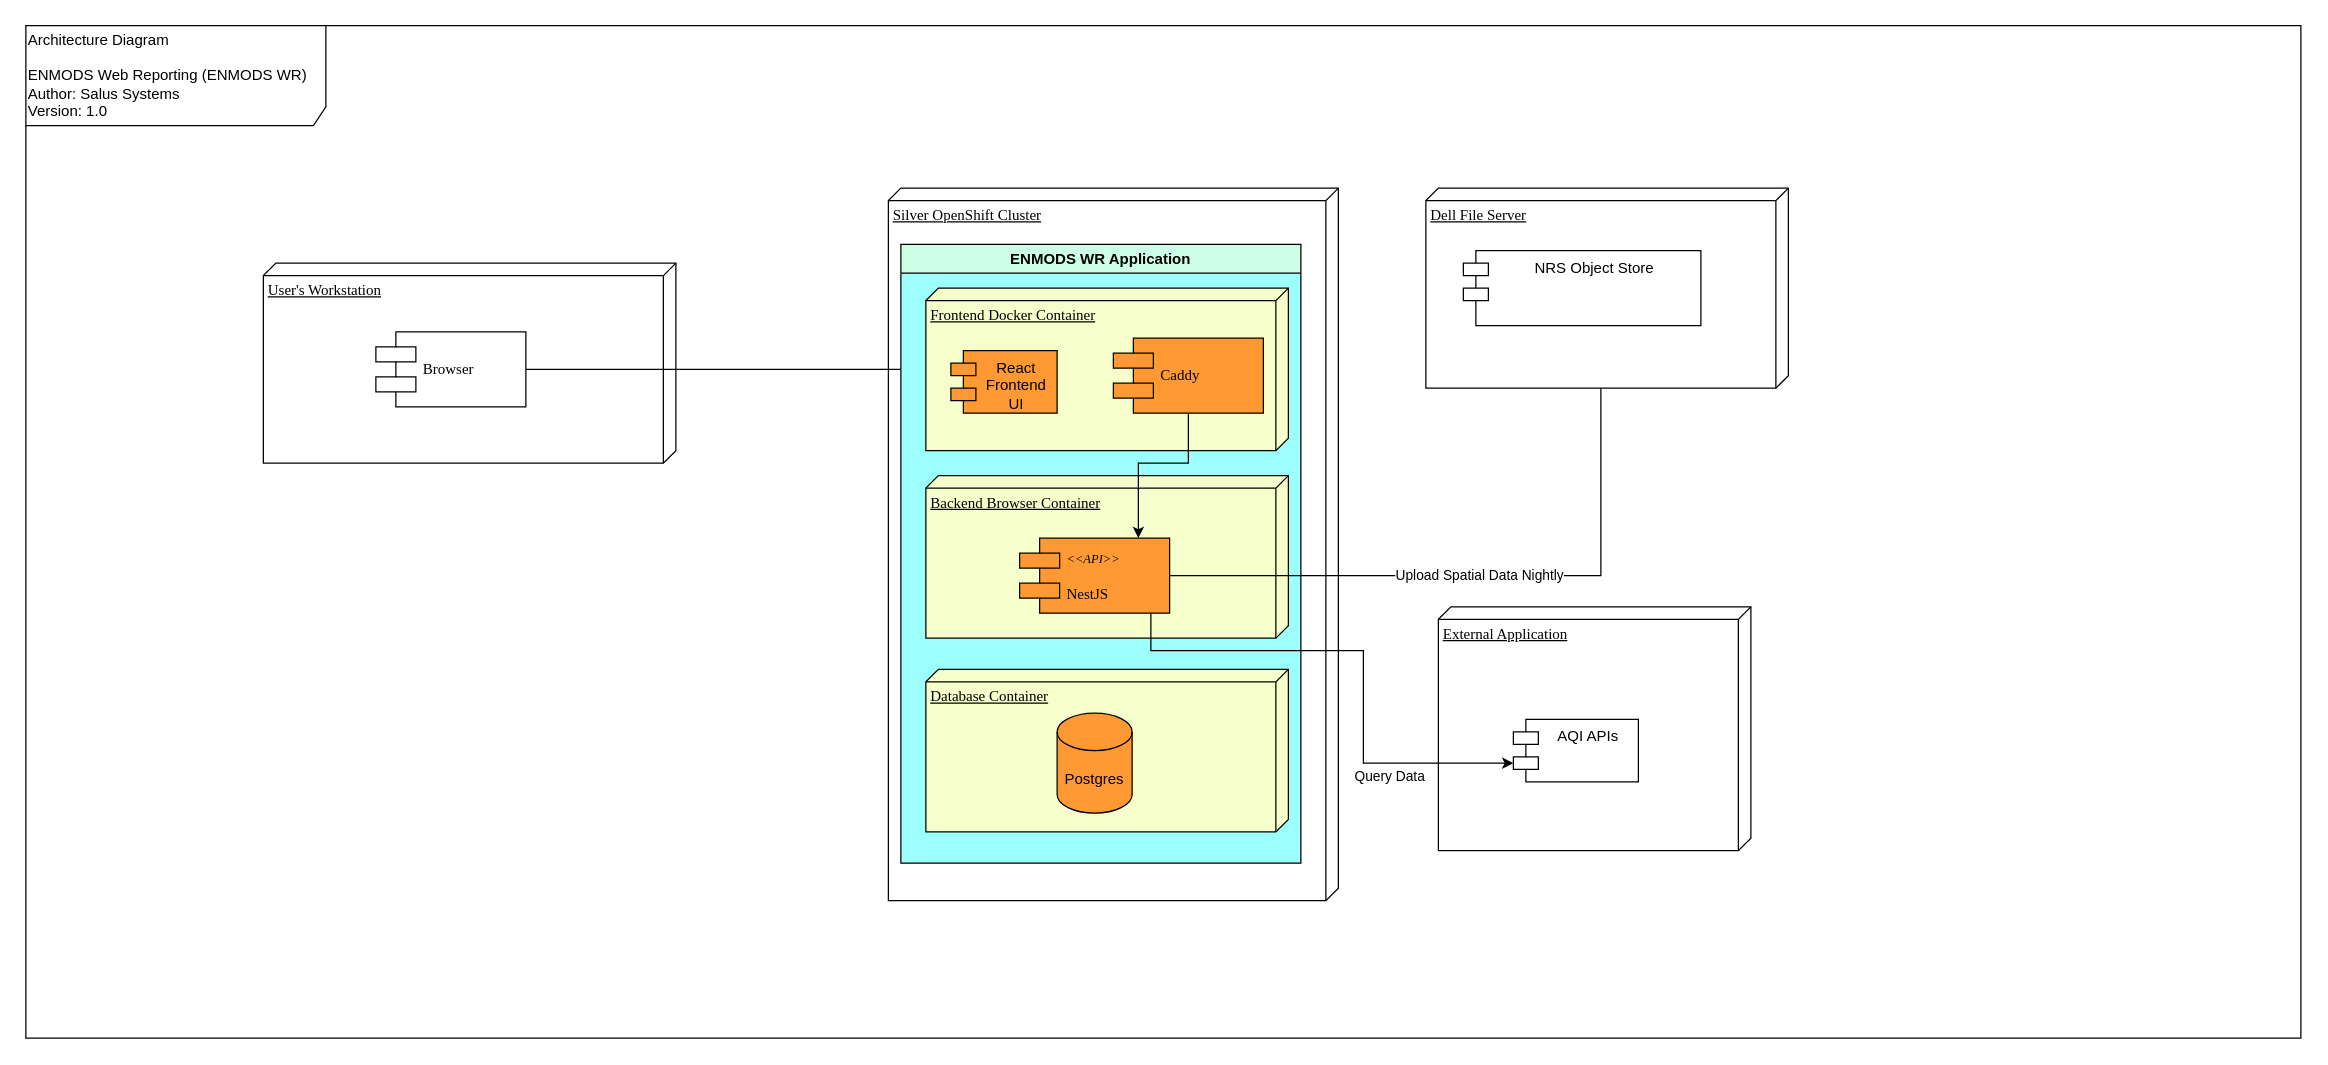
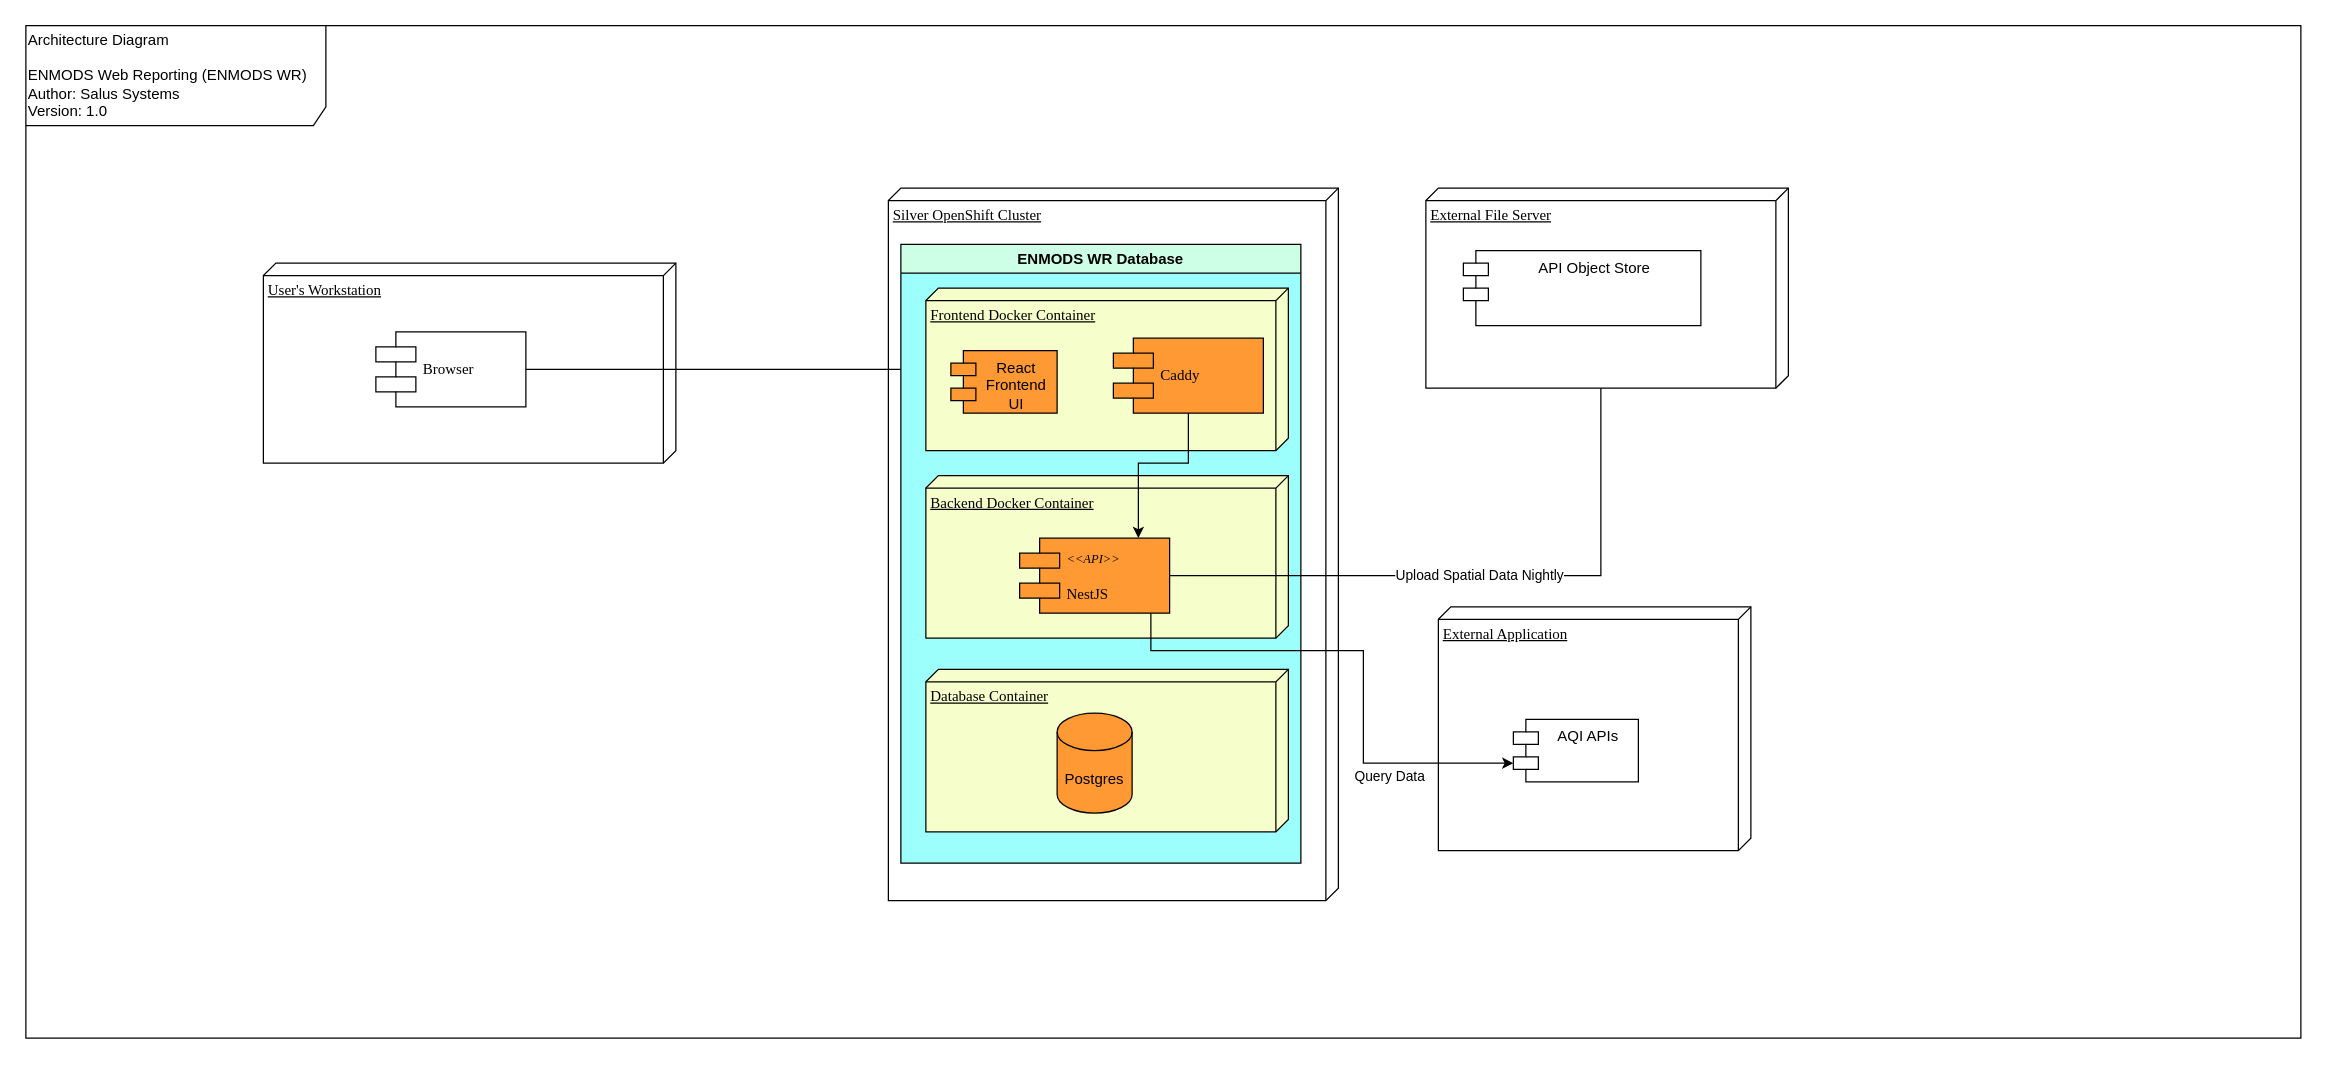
node "Dell File Server": label "Dell File Server" -> "External File Server"
node "ENMODS WR Application": label "ENMODS WR Application" -> "ENMODS WR Database"
node "NRS Object Store": label "NRS Object Store" -> "API Object Store"
node "Backend Browser Container": label "Backend Browser Container" -> "Backend Docker Container"
